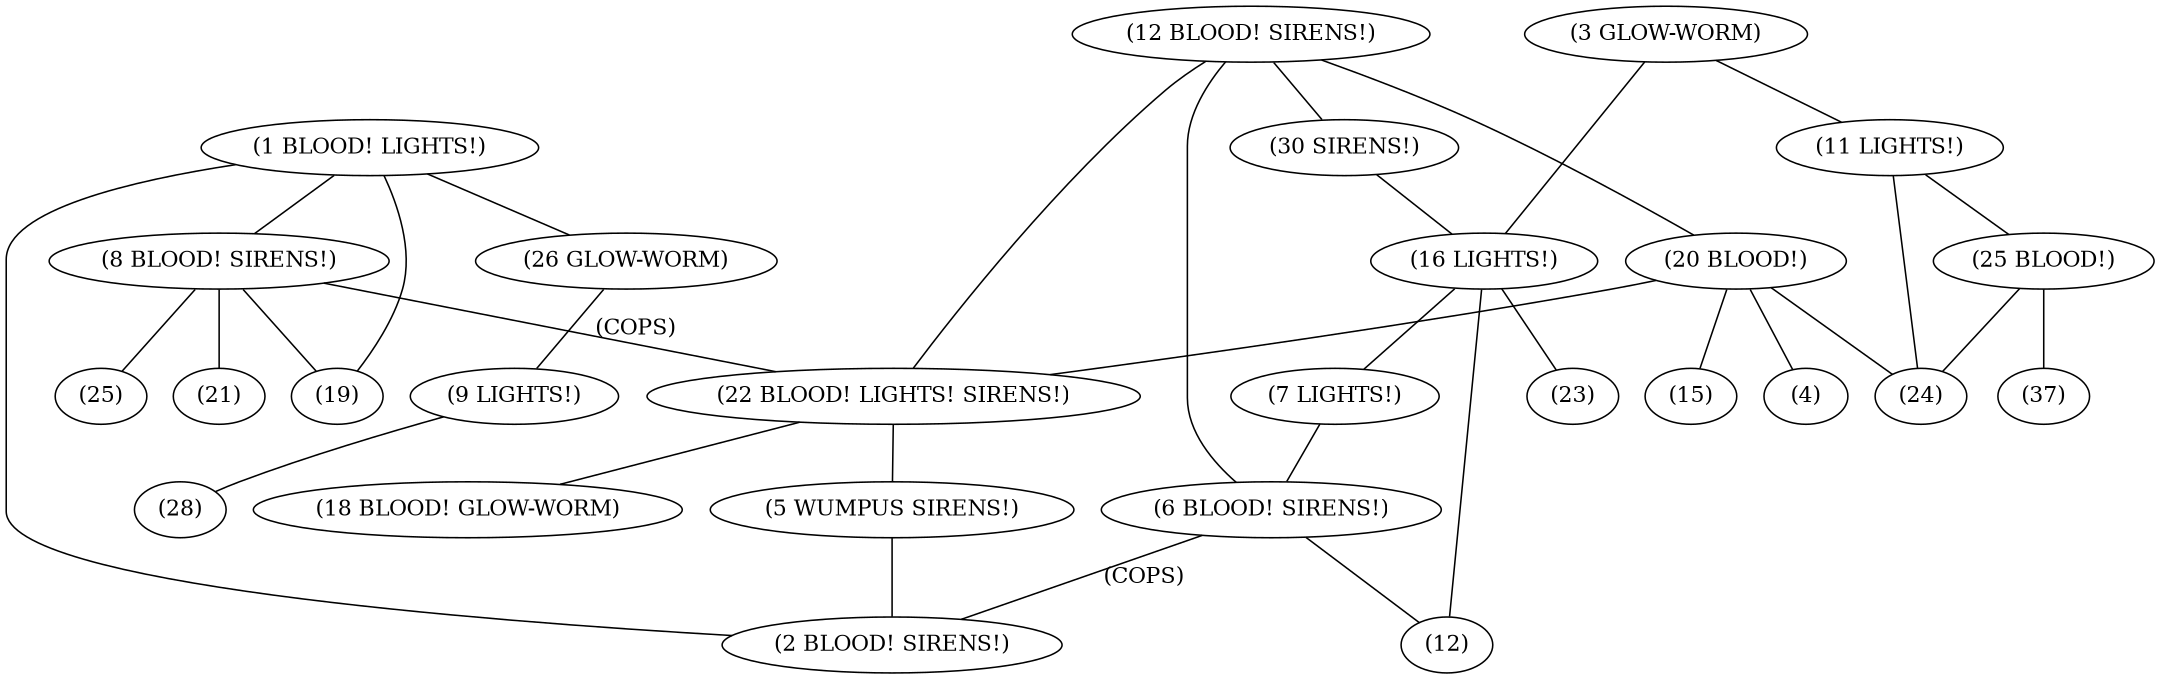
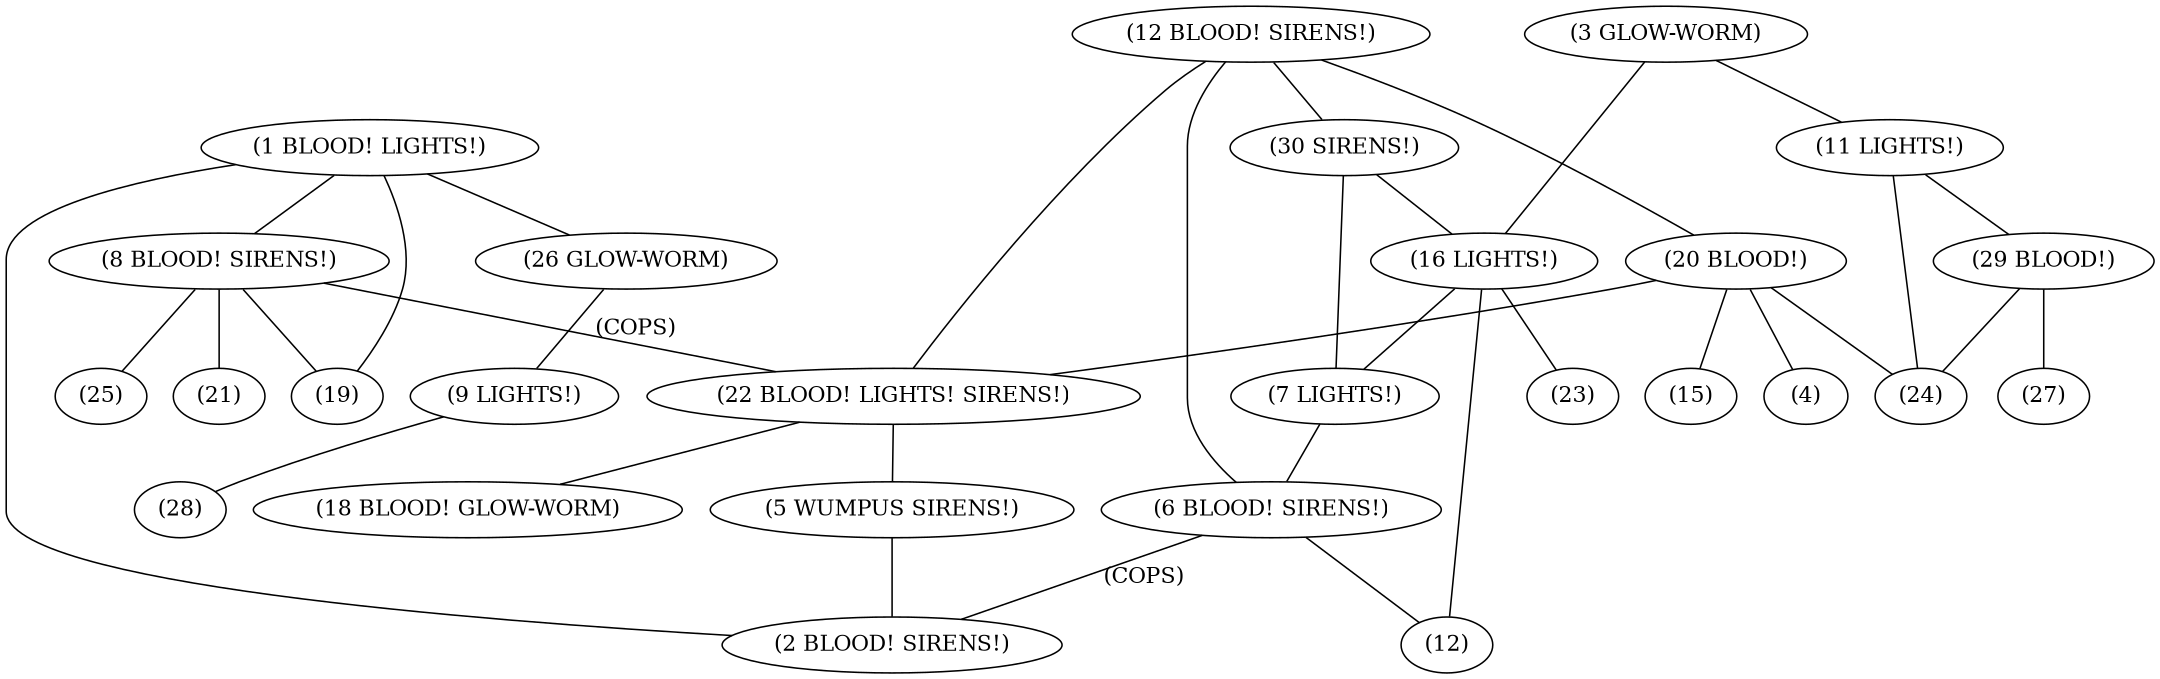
node "(25 BLOOD!)": label "(25 BLOOD!)" -> "(29 BLOOD!)"
edge "(30 SIRENS!)" -- "(7 LIGHTS!)": added
node "(37)": label "(37)" -> "(27)"
